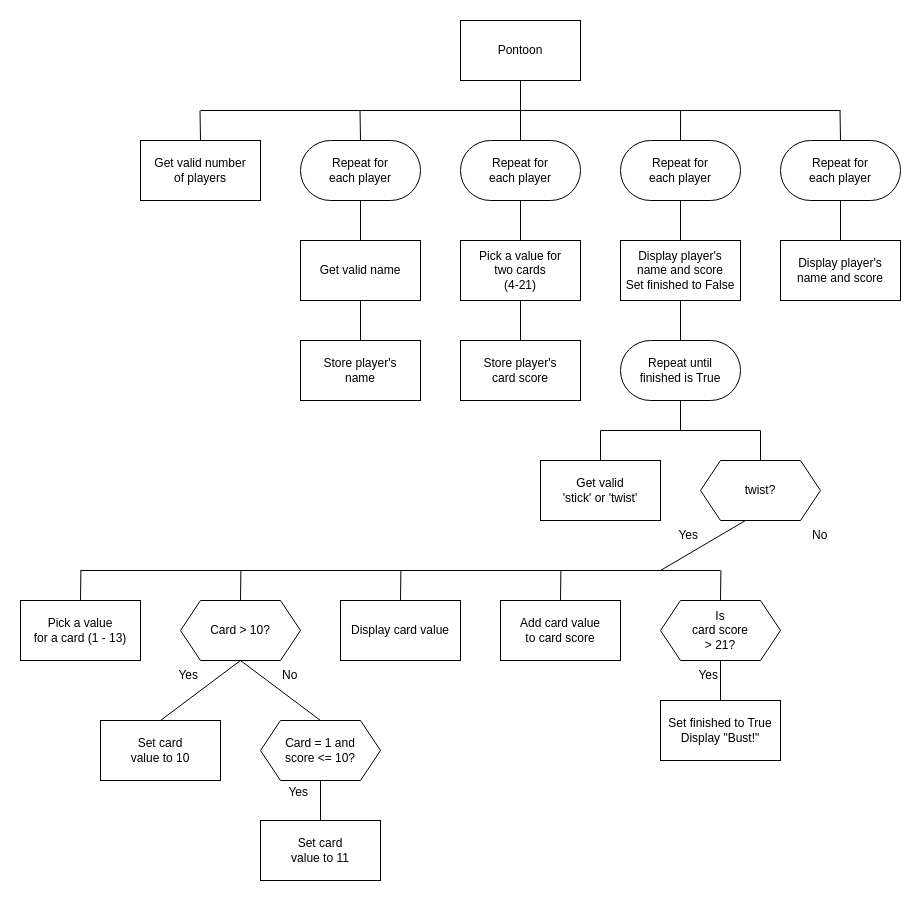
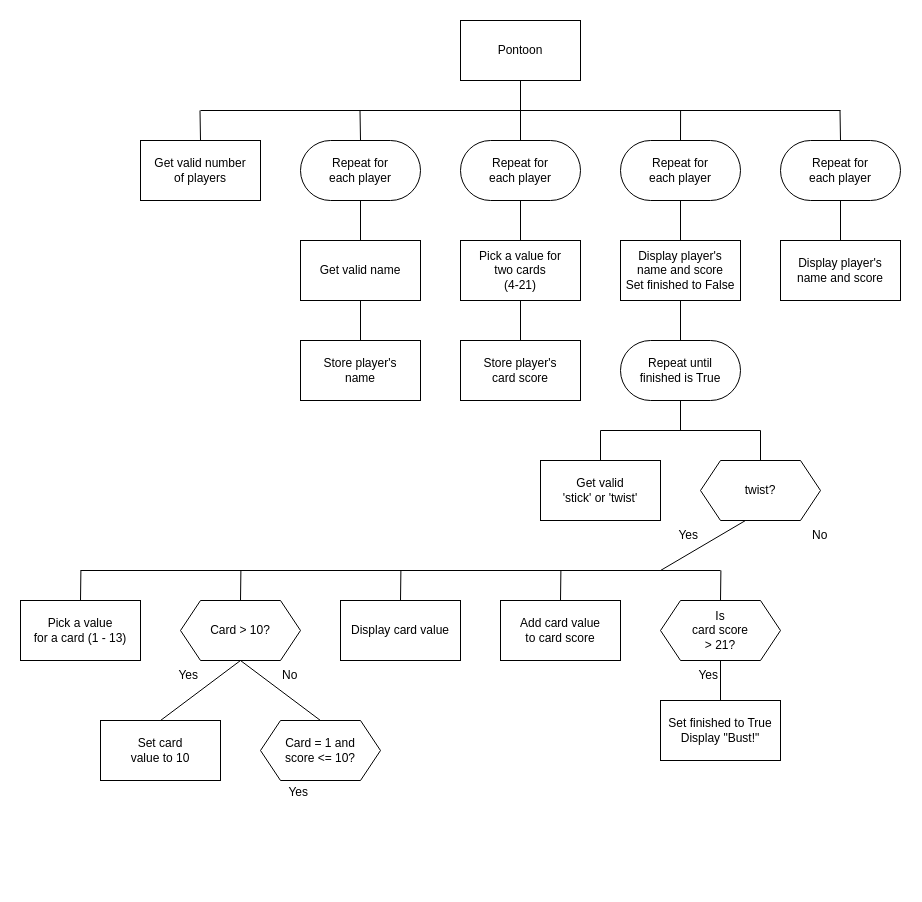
edge "Card = 1 and score <= 10?" -- "Set card value to 11": removed
node "Set card value to 11": removed
